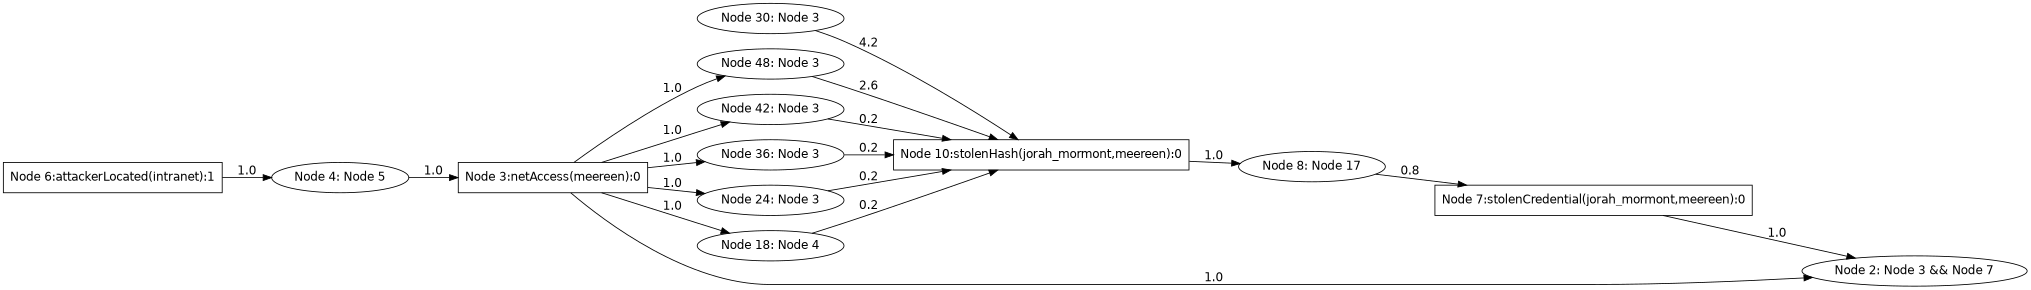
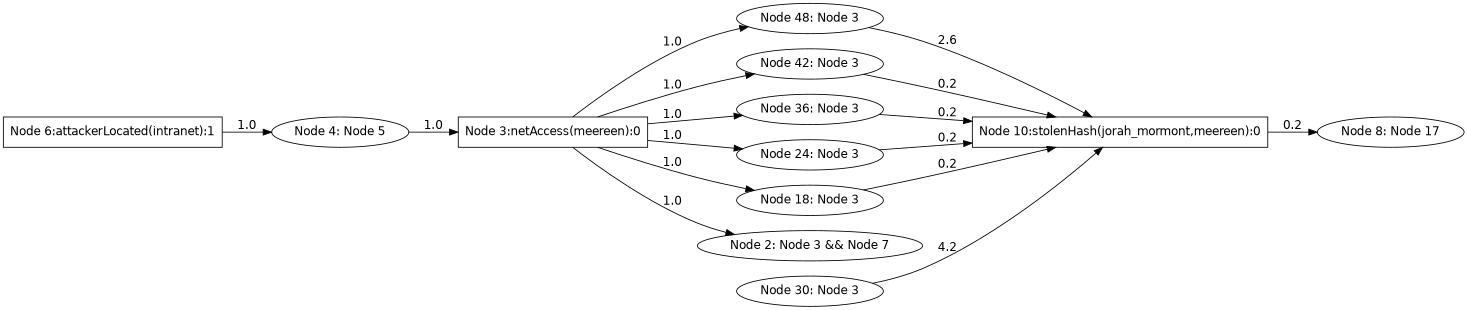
edge "Node 10:stolenHash(jorah_mormont,meereen):0" -> "Node 8: Node 17": label "1.0" -> "0.2"
node "Node 7:stolenCredential(jorah_mormont,meereen):0": removed
node "Node 18: Node 4": label "Node 18: Node 4" -> "Node 18: Node 3"
